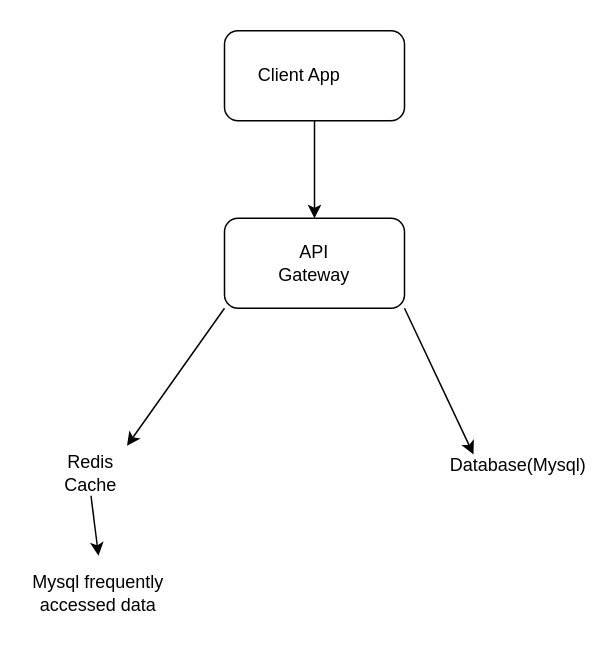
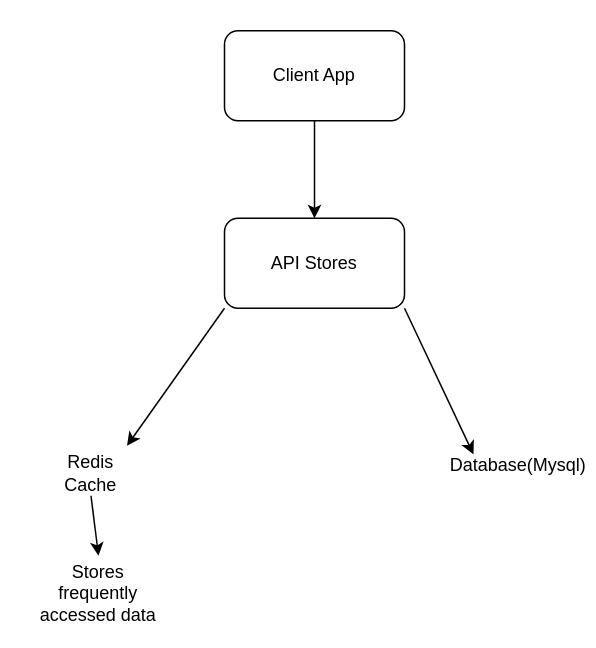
node "Client App": moved (299, 76) -> (314, 76)
node "API Gateway": label "API Gateway" -> "API Stores"
node "Mysql frequently accessed data": label "Mysql frequently accessed data" -> "Stores frequently accessed data"
